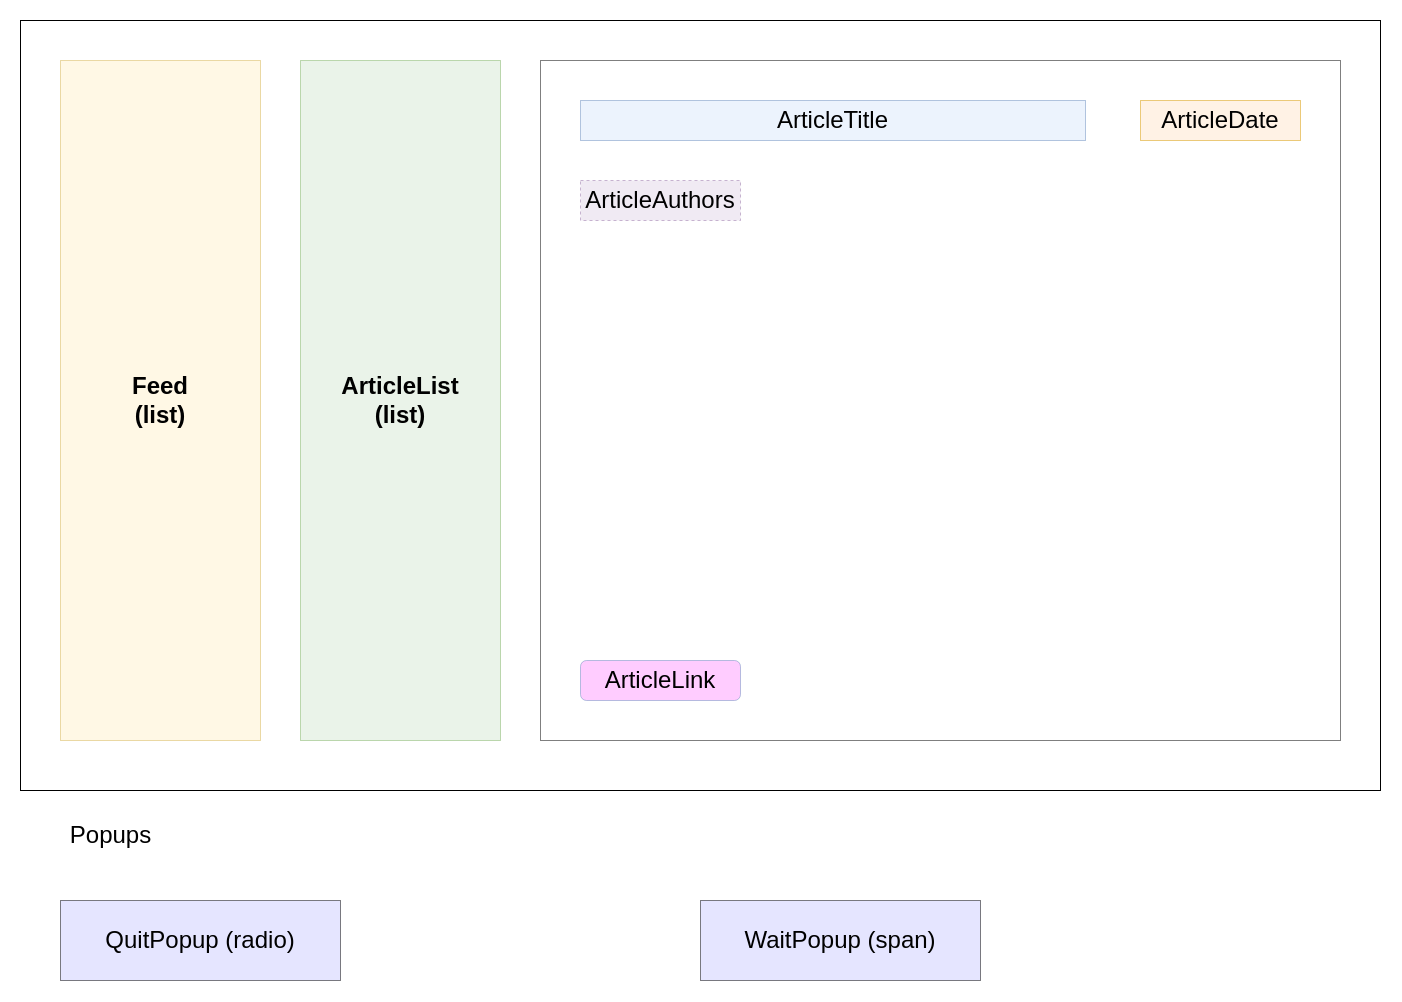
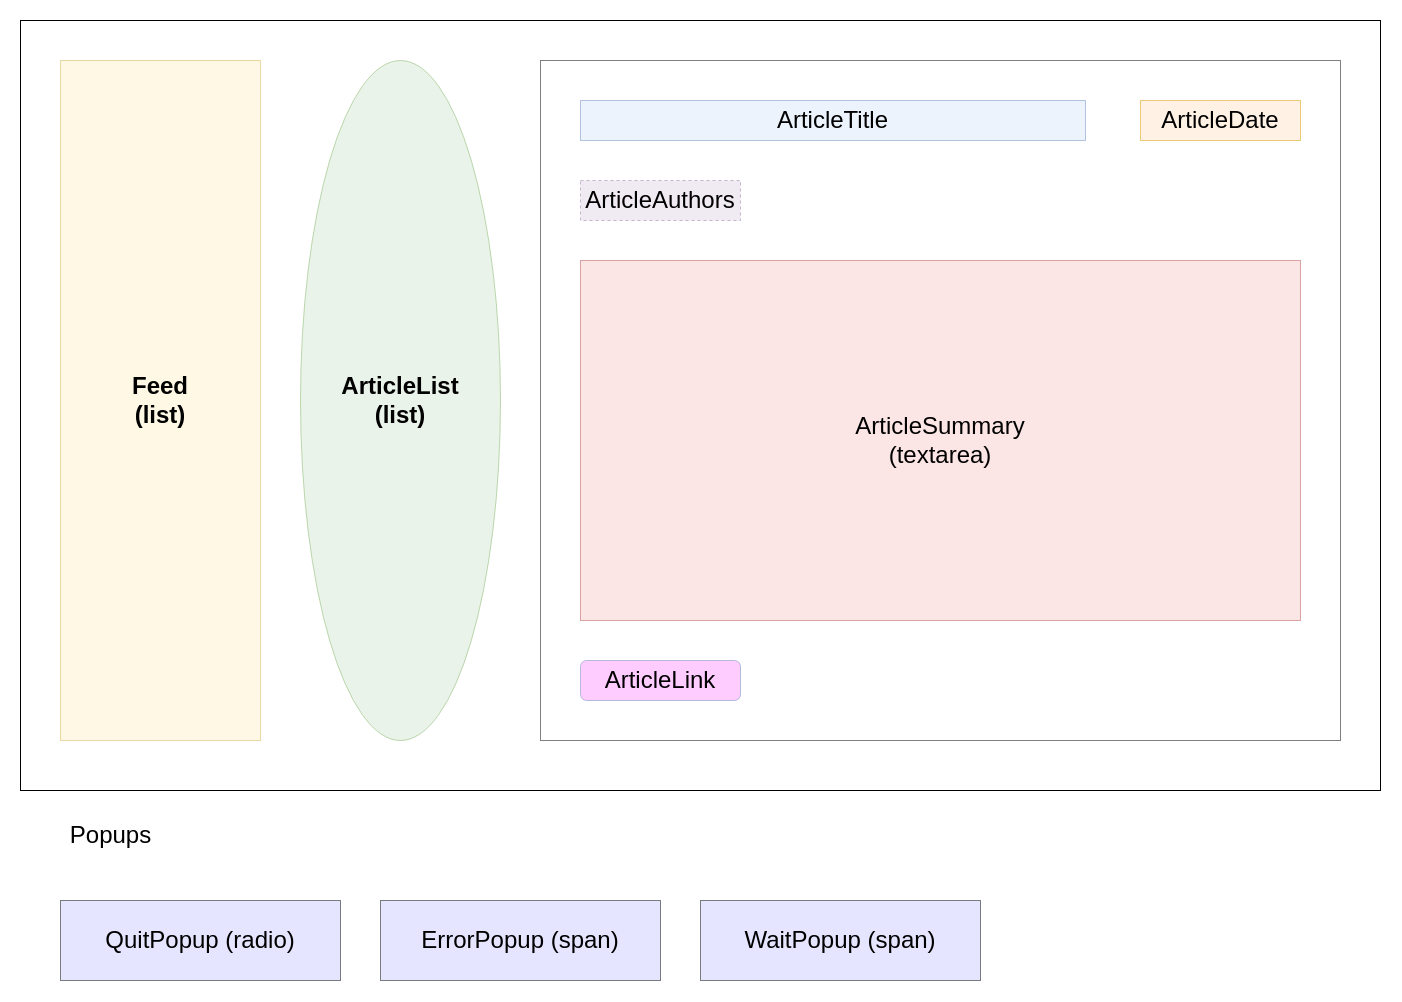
node "ArticleList (list)": shape rectangle -> ellipse
node "ArticleSummary (textarea)": added
node "ErrorPopup (span)": added
